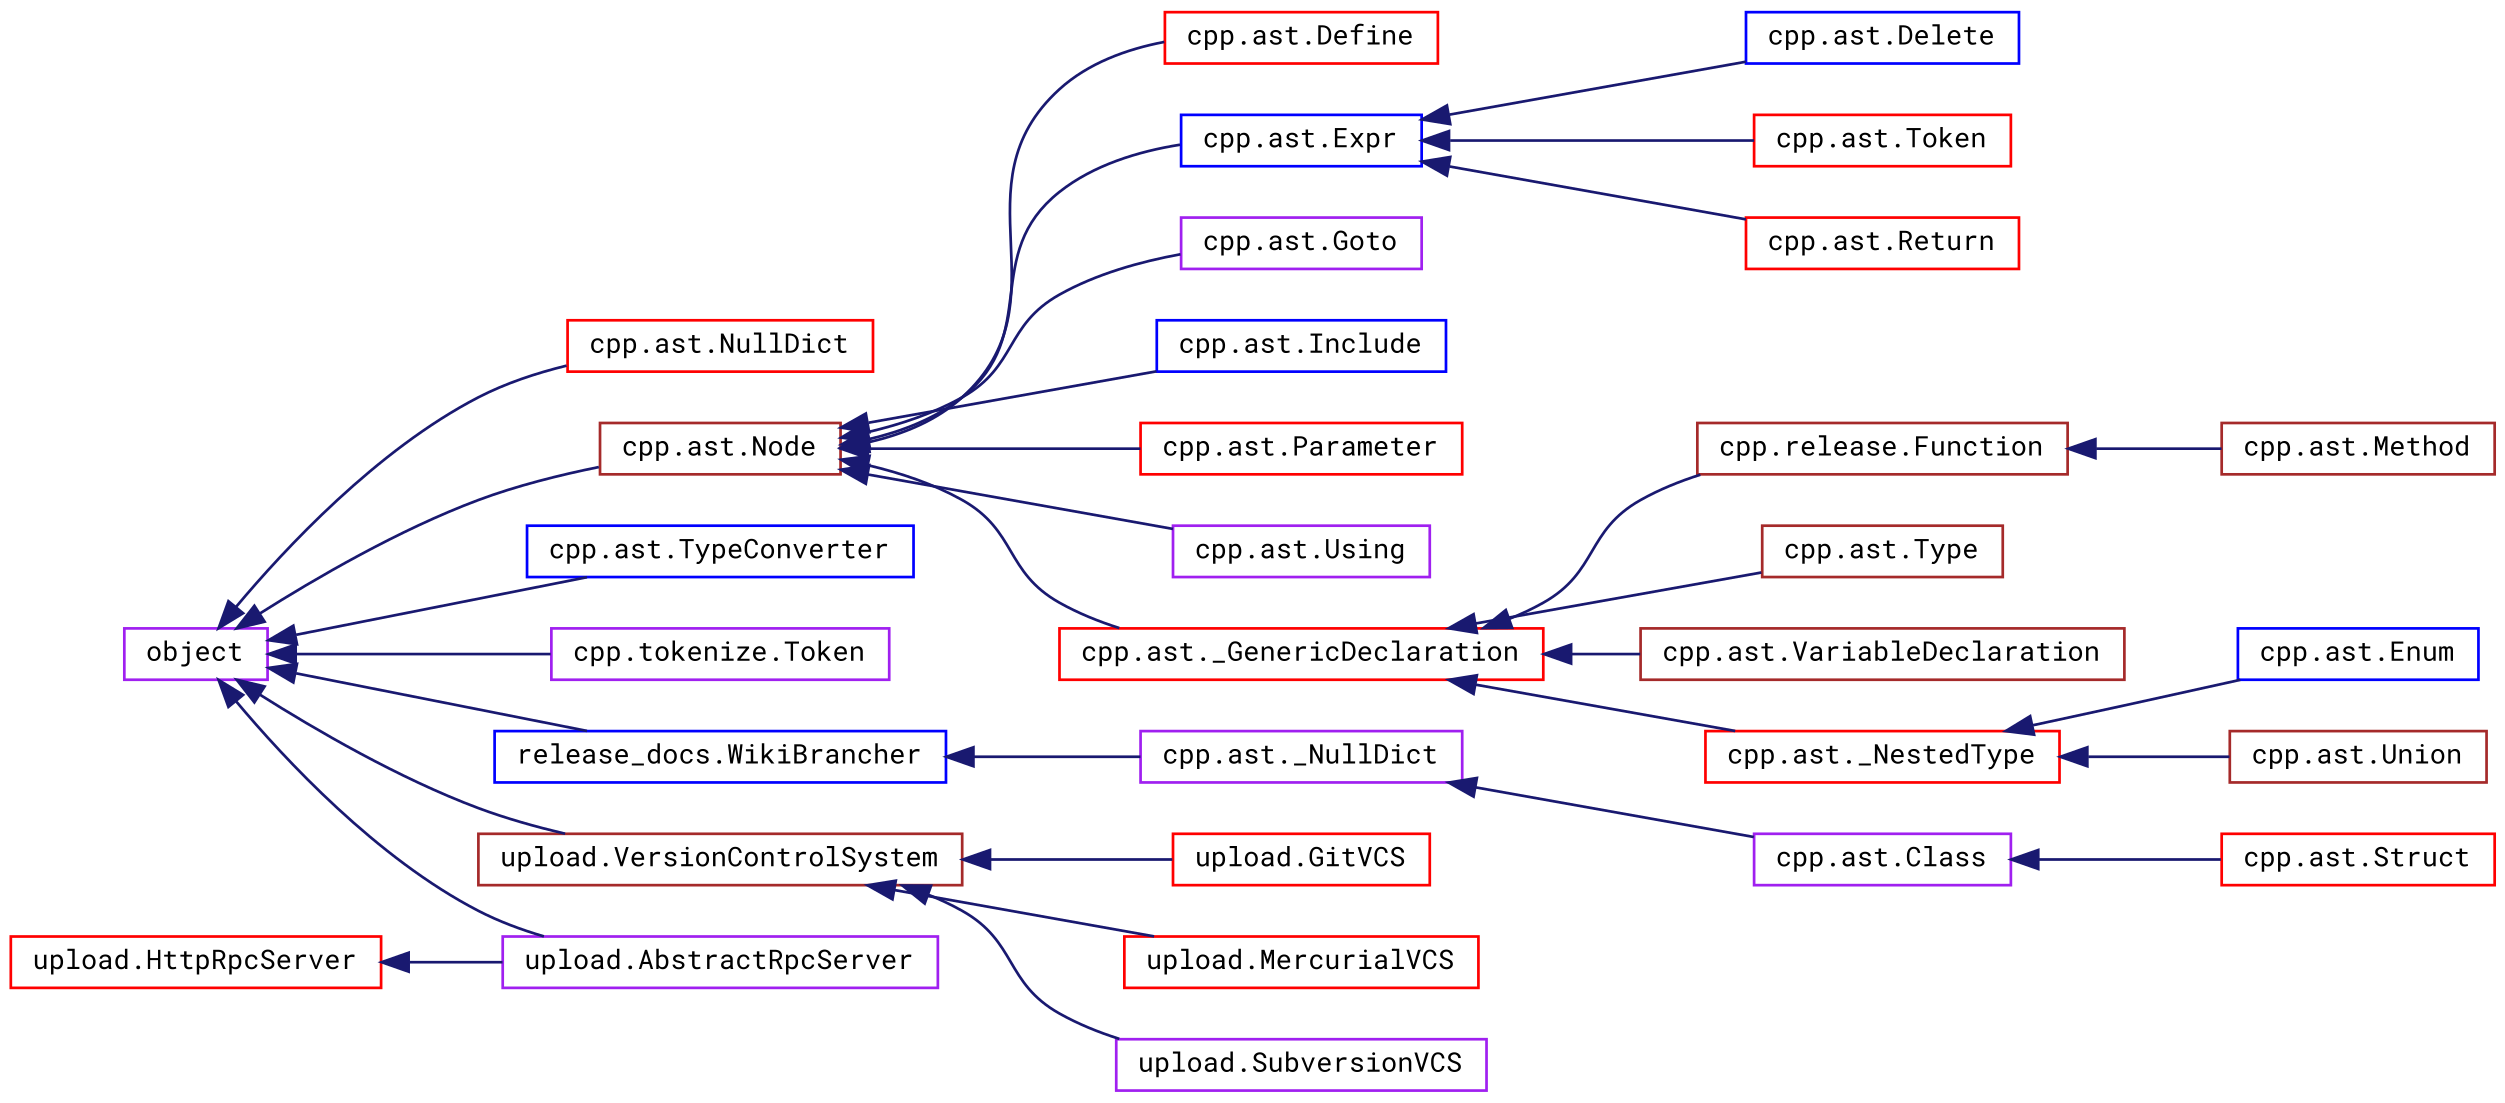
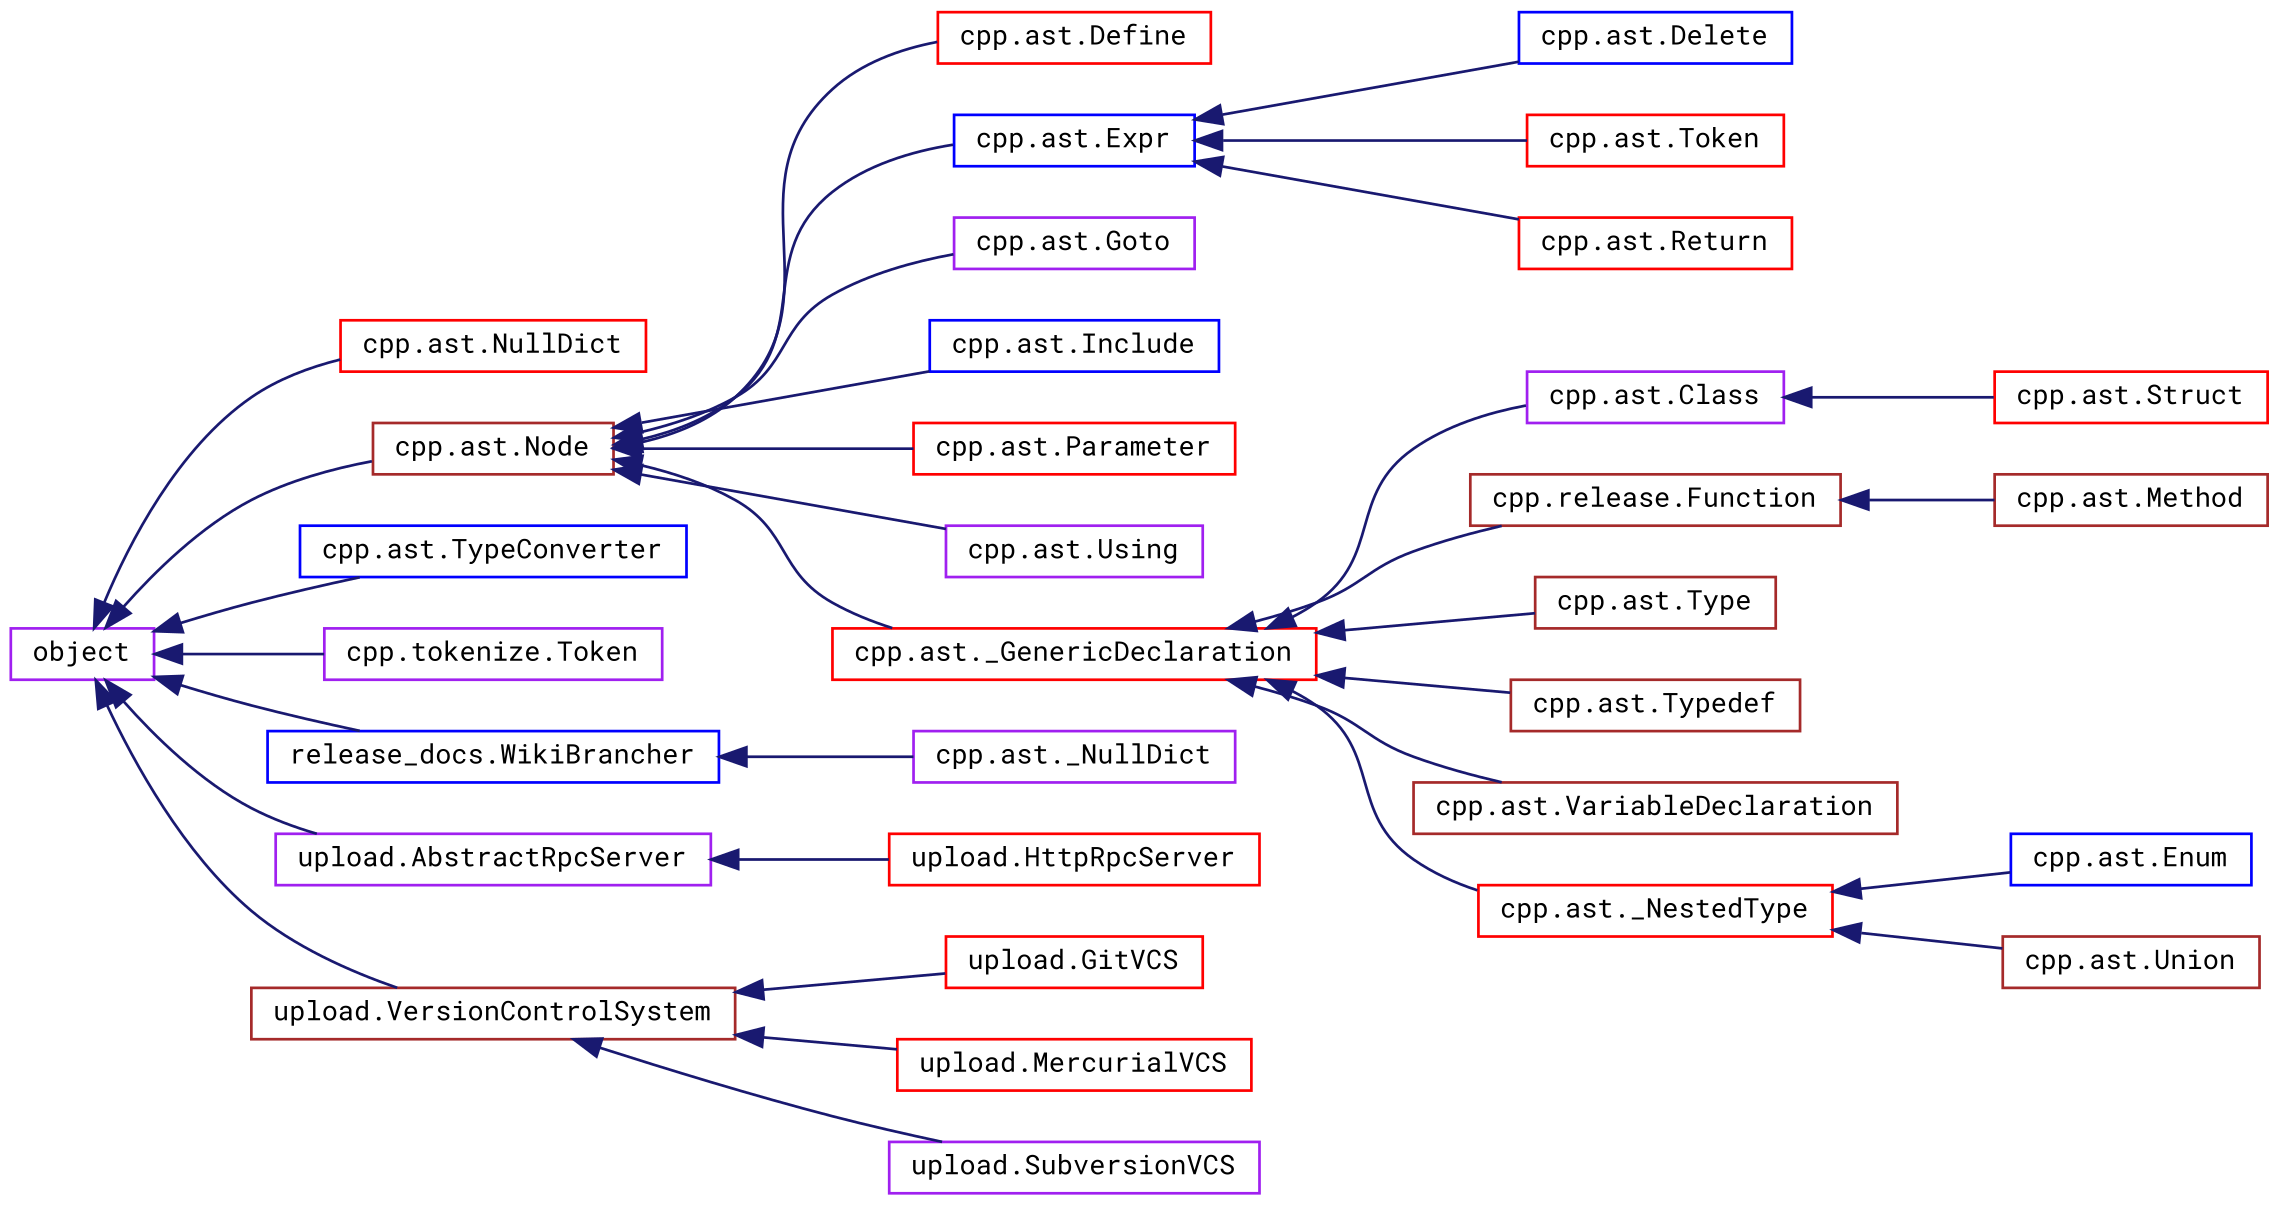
node "cpp.ast.Typedef": added
edge "cpp.ast.Class" -> "cpp.ast._NullDict": now "cpp.ast.Class" -> "cpp.ast._GenericDeclaration"
edge "upload.AbstractRpcServer" -> "upload.HttpRpcServer": reversed
